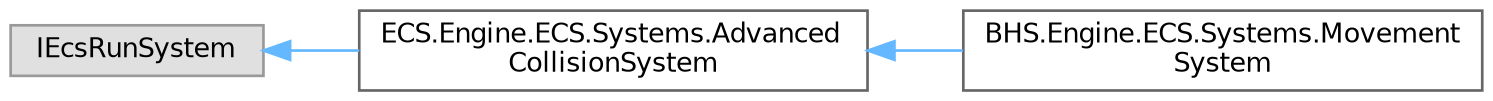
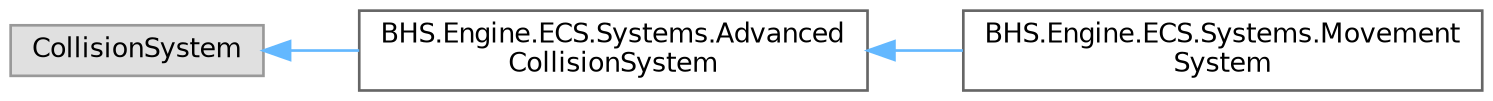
node "IEcsRunSystem": label "IEcsRunSystem" -> "CollisionSystem"
node "ECS.Engine.ECS.Systems.Advanced CollisionSystem": label "ECS.Engine.ECS.Systems.Advanced CollisionSystem" -> "BHS.Engine.ECS.Systems.Advanced CollisionSystem"
